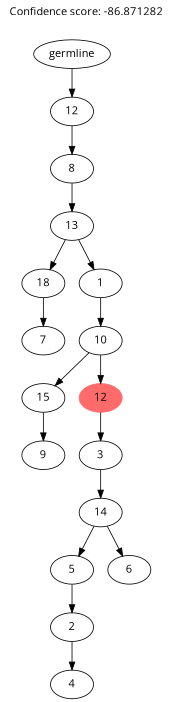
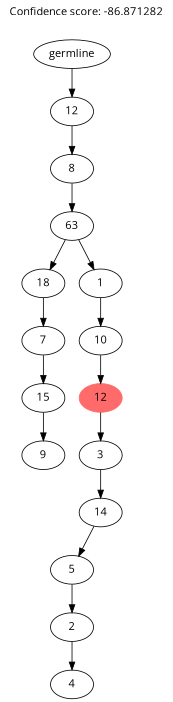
node "13": label "13" -> "63"
edge "10" -> "15": now "7" -> "15"
node "6": removed
